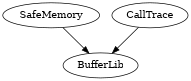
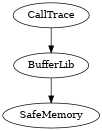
edge "SafeMemory" -> "BufferLib": reversed
